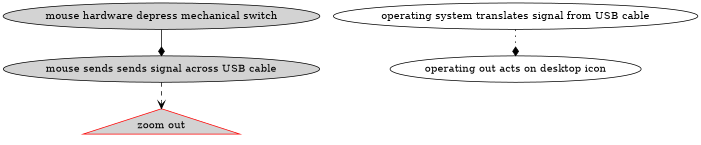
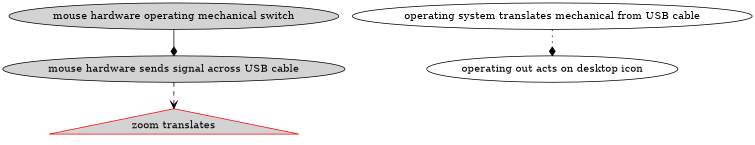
node "mouse hardware depress mechanical switch": label "mouse hardware depress mechanical switch" -> "mouse hardware operating mechanical switch"
node "operating system translates signal from USB cable": label "operating system translates signal from USB cable" -> "operating system translates mechanical from USB cable"
node "mouse sends sends signal across USB cable": label "mouse sends sends signal across USB cable" -> "mouse hardware sends signal across USB cable"
node "zoom out": label "zoom out" -> "zoom translates"
